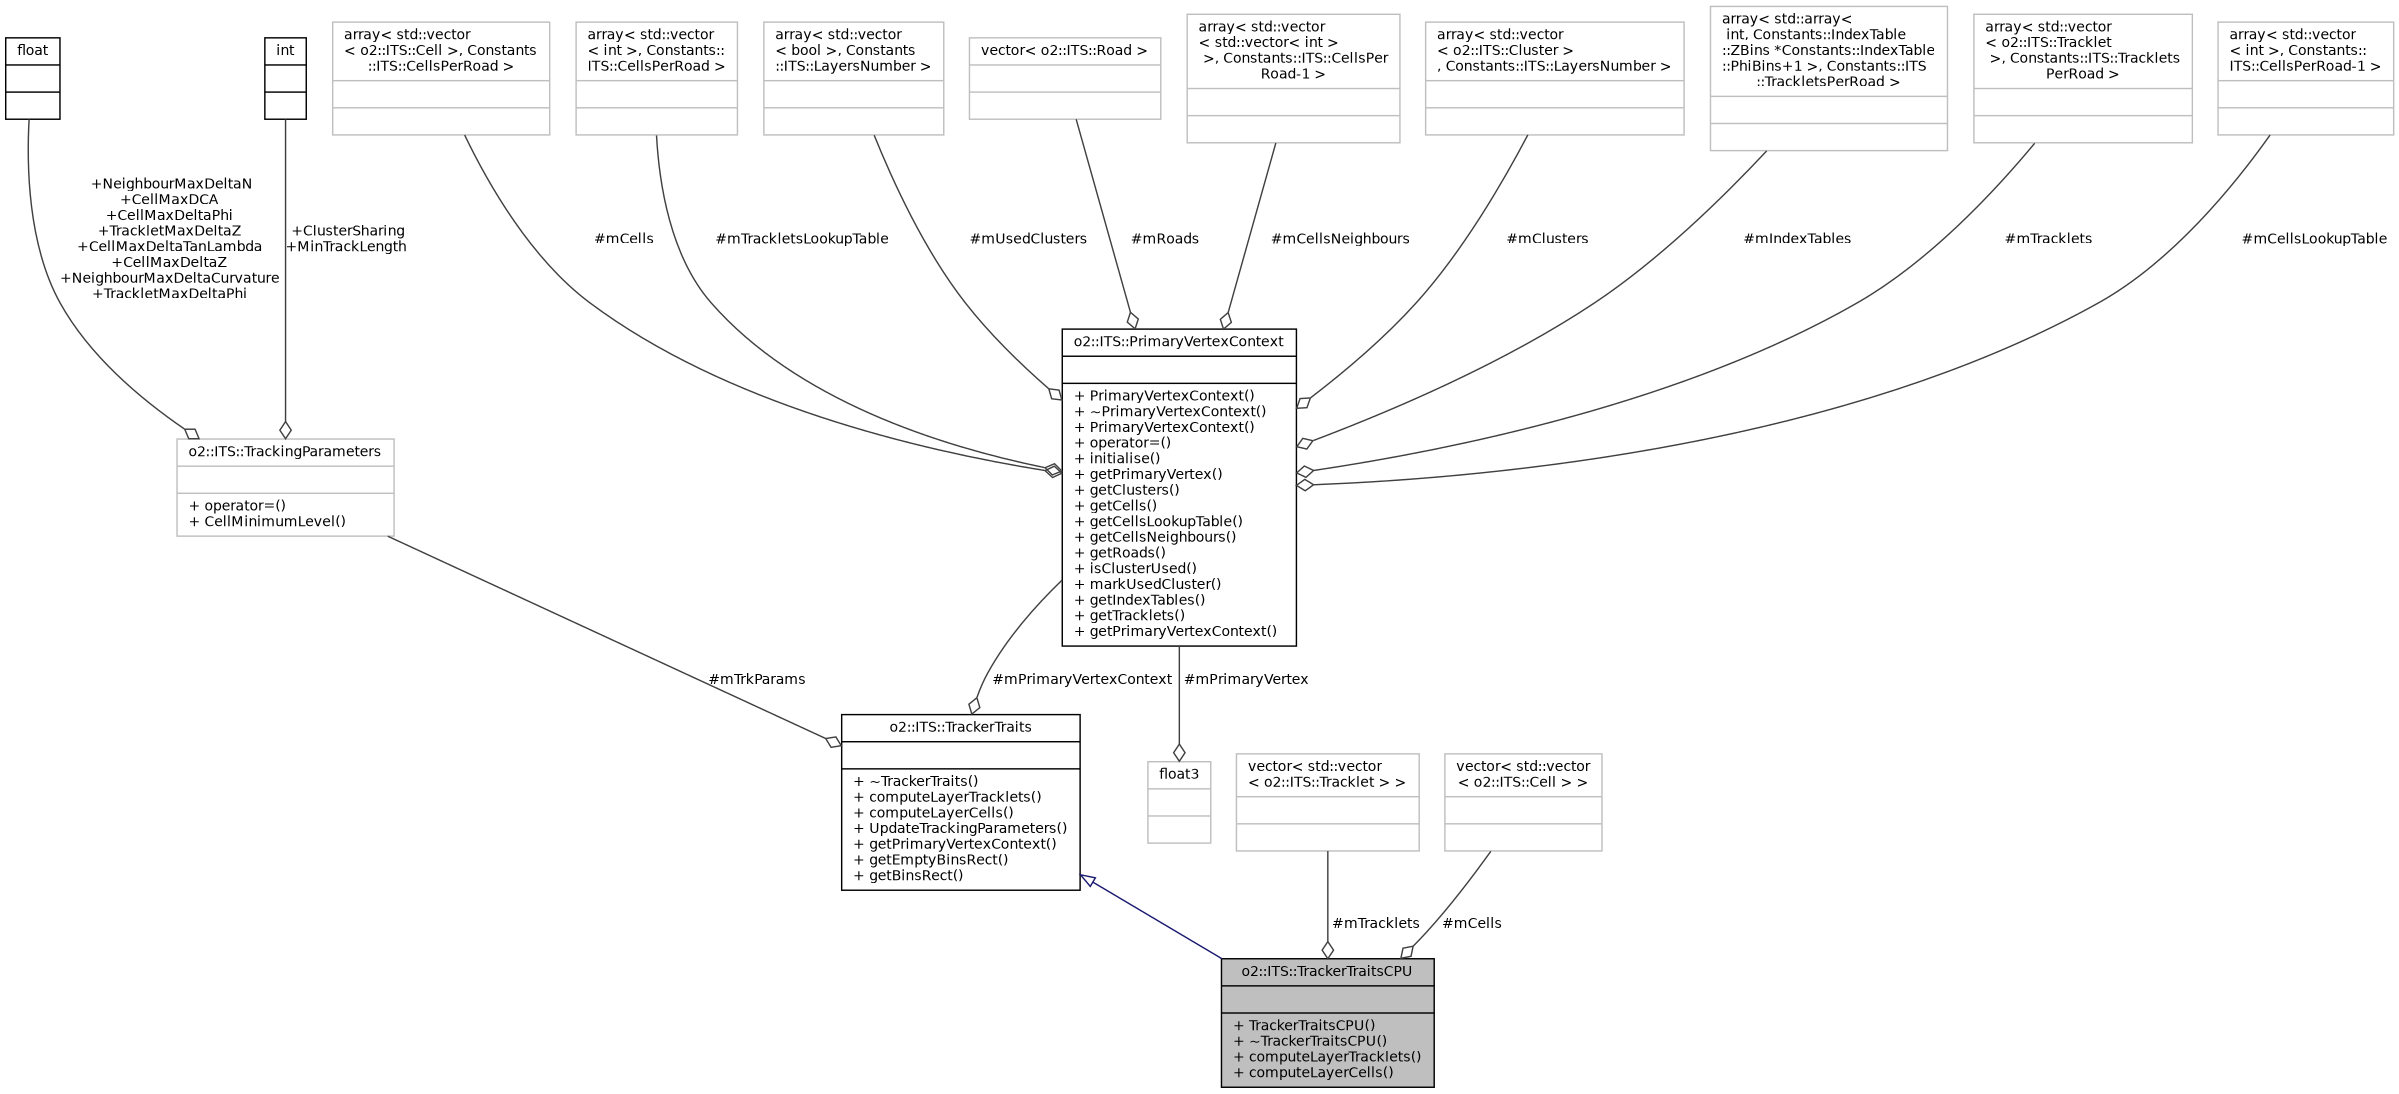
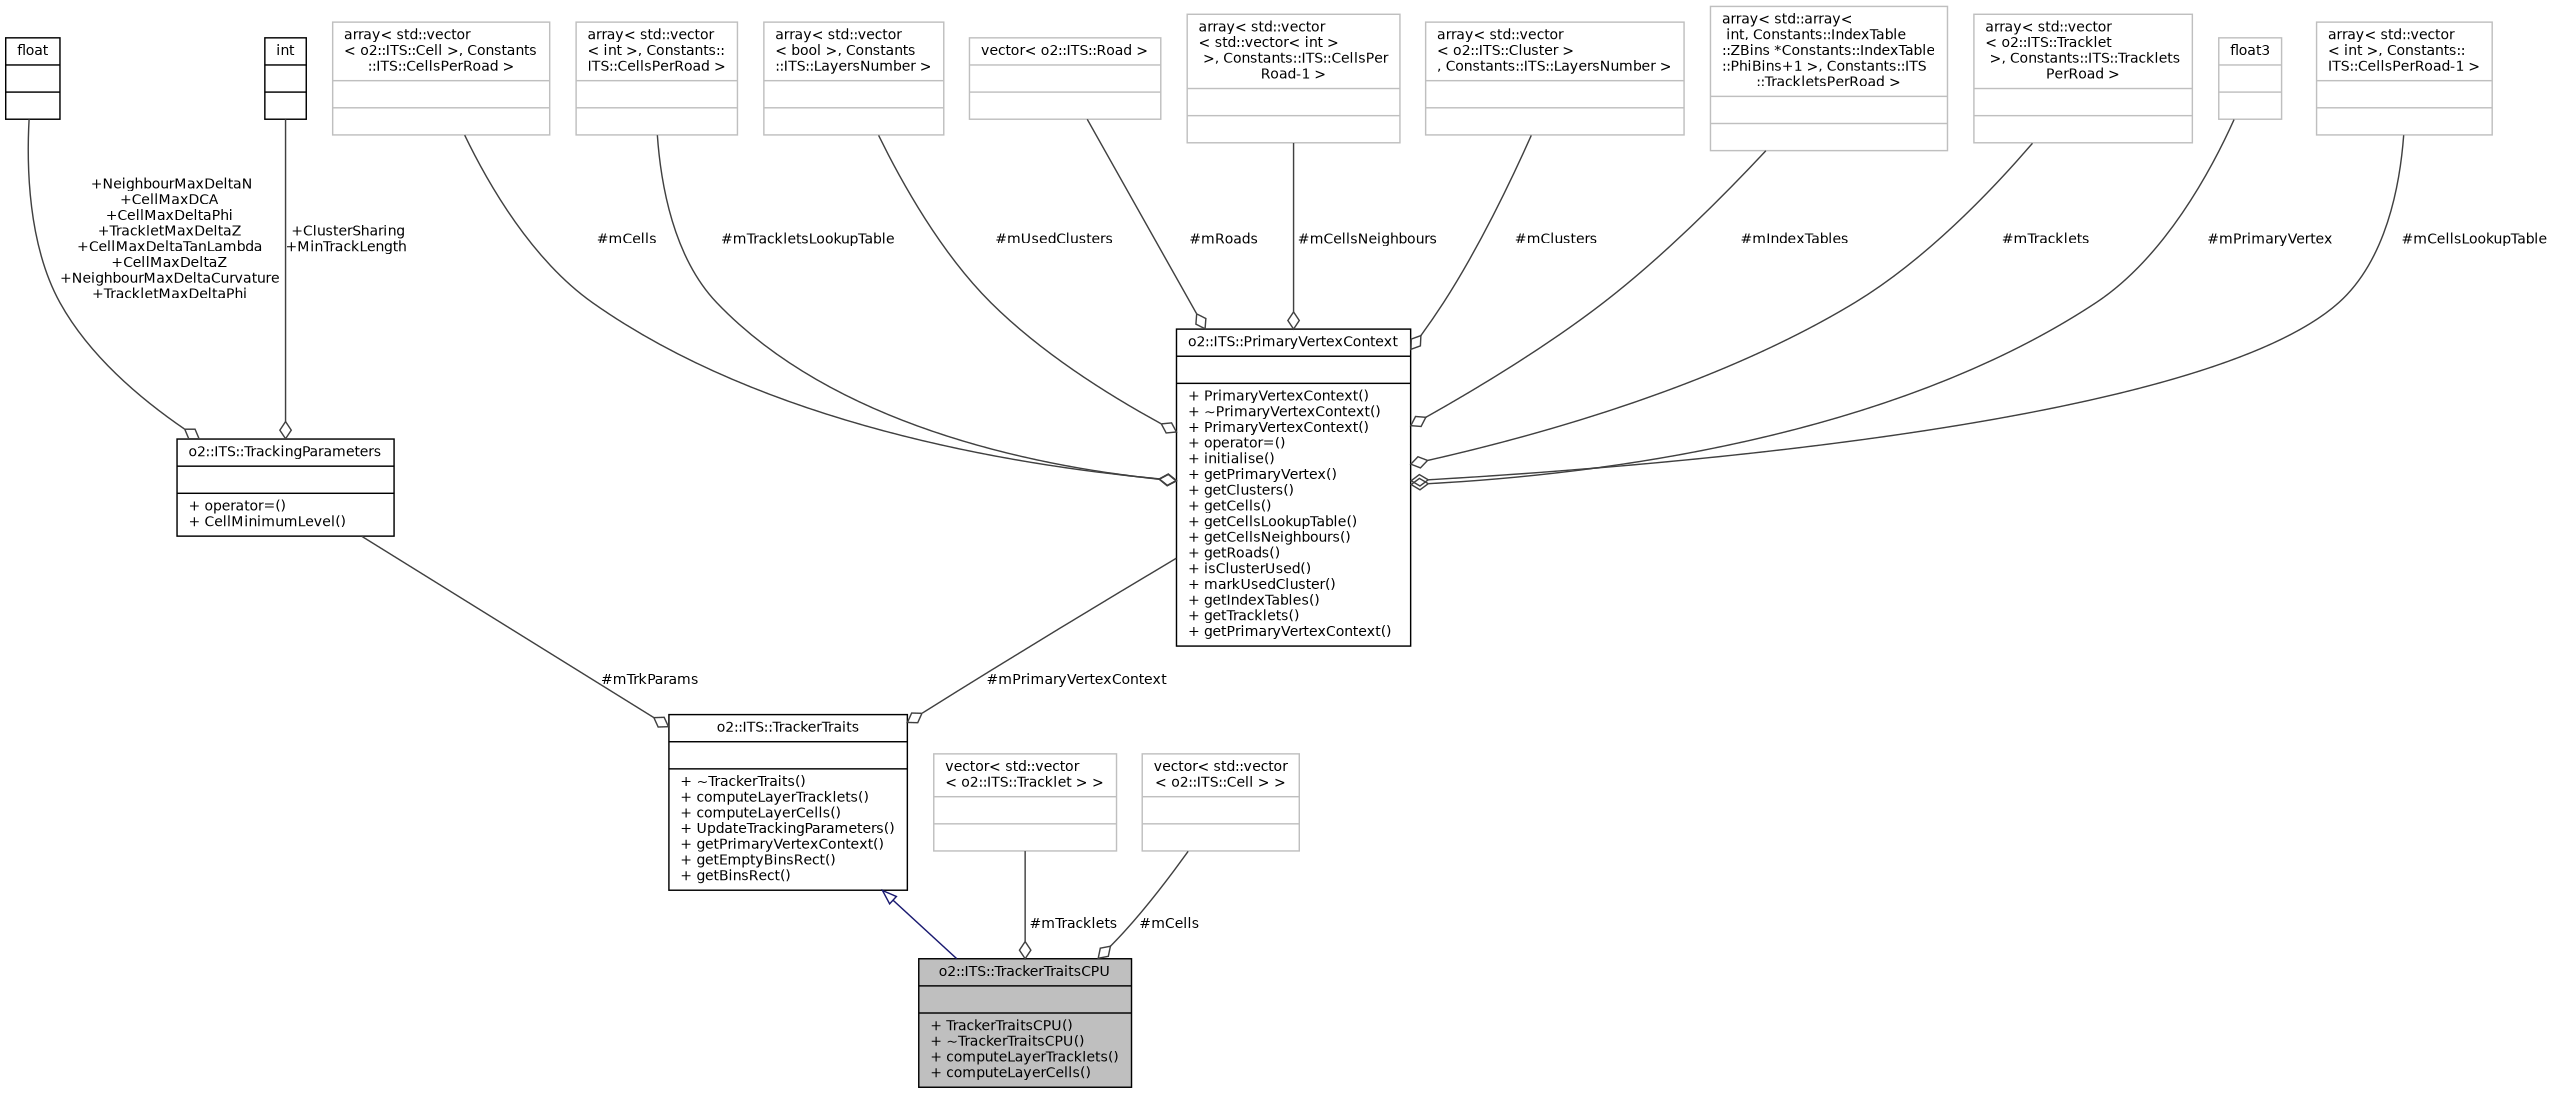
node "o2::ITS::TrackingParameters": color grey75 -> black
edge "o2::ITS::PrimaryVertexContext" -> "float3": reversed
